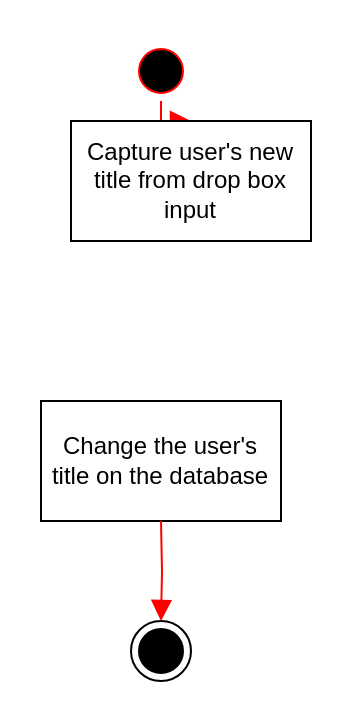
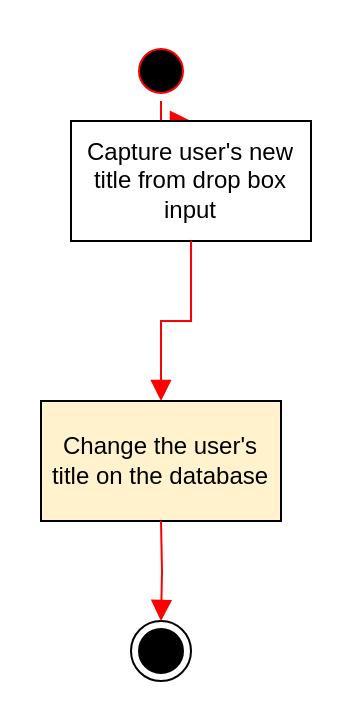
edge "Capture user's new title from drop box input" -> "Change the user's title on the database": added
node "Change the user's title on the database": fillcolor #ffffff -> #fff2cc
